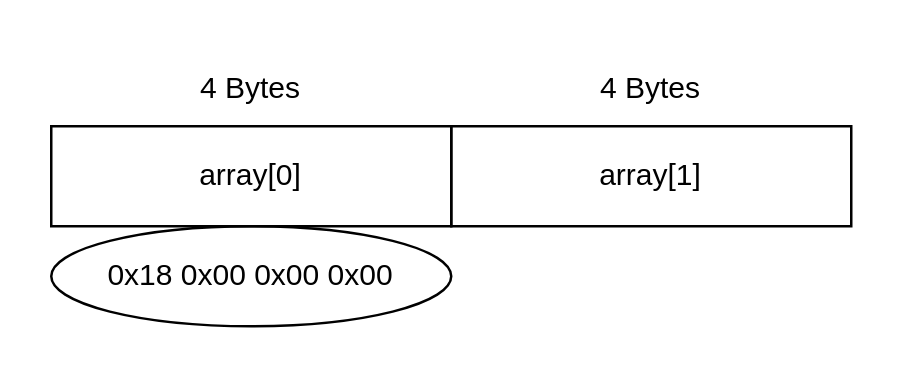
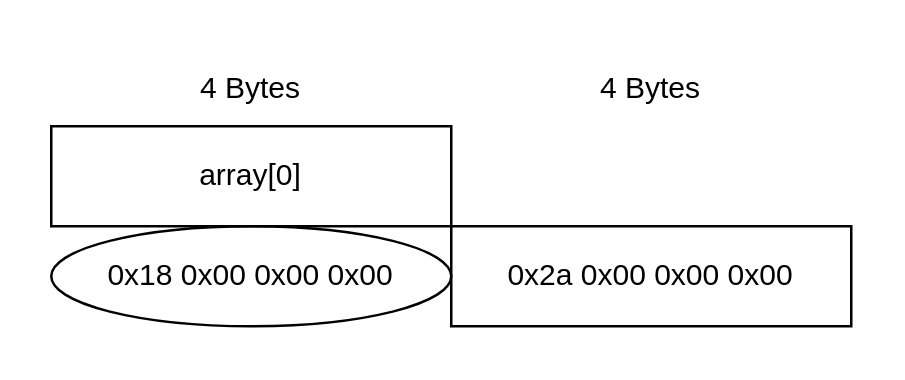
node "array[1]": removed
node "0x2a 0x00 0x00 0x00": added
